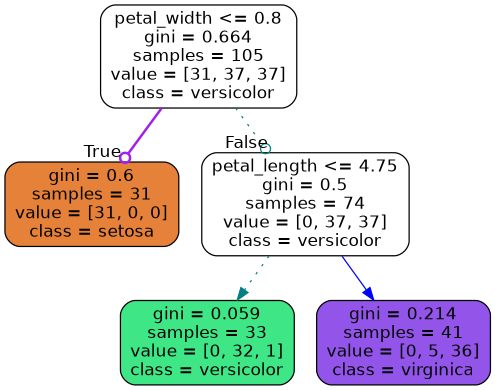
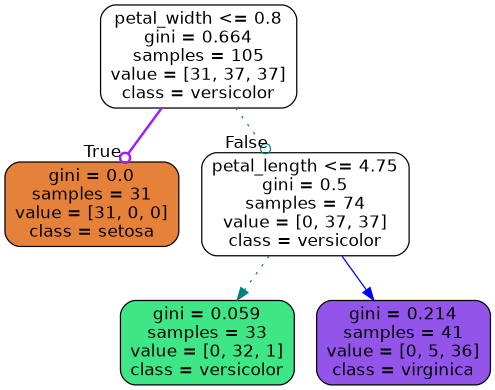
node "gini = 0.6 samples = 31 value = [31, 0, 0] class = setosa": label "gini = 0.6 samples = 31 value = [31, 0, 0] class = setosa" -> "gini = 0.0 samples = 31 value = [31, 0, 0] class = setosa"
